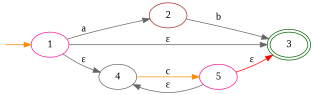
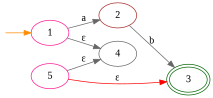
edge "1" -> "3": removed, label "ε"
edge "4" -> "5": removed, label "c"
